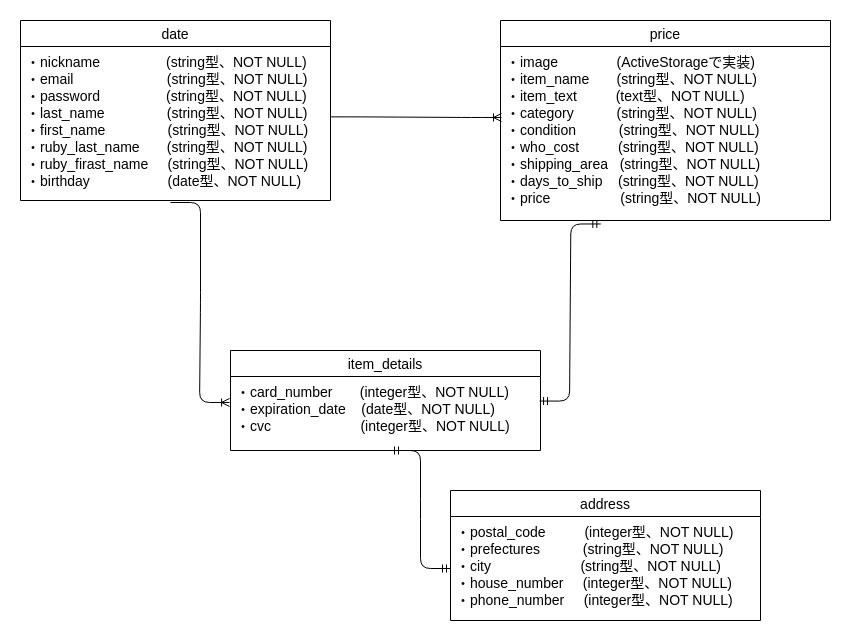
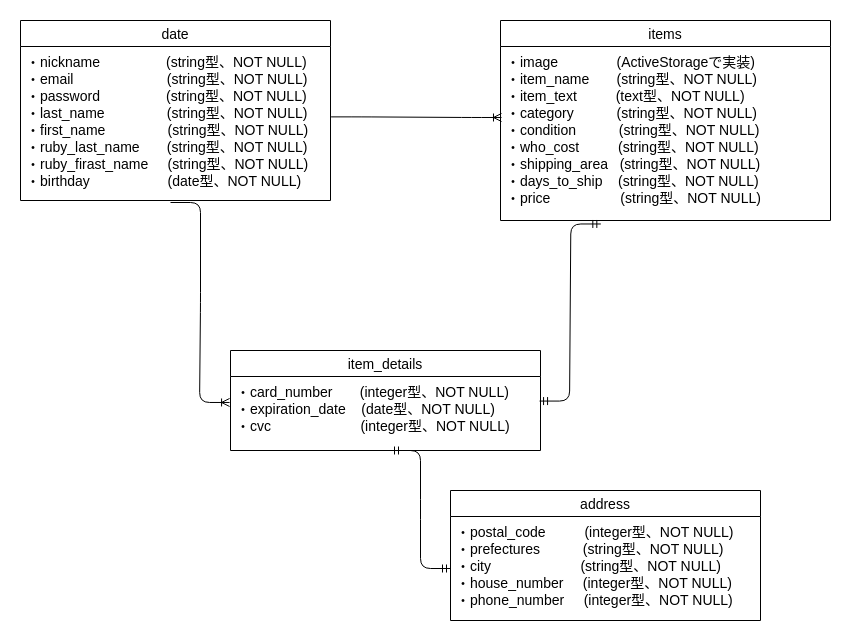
node "price": label "price" -> "items"
